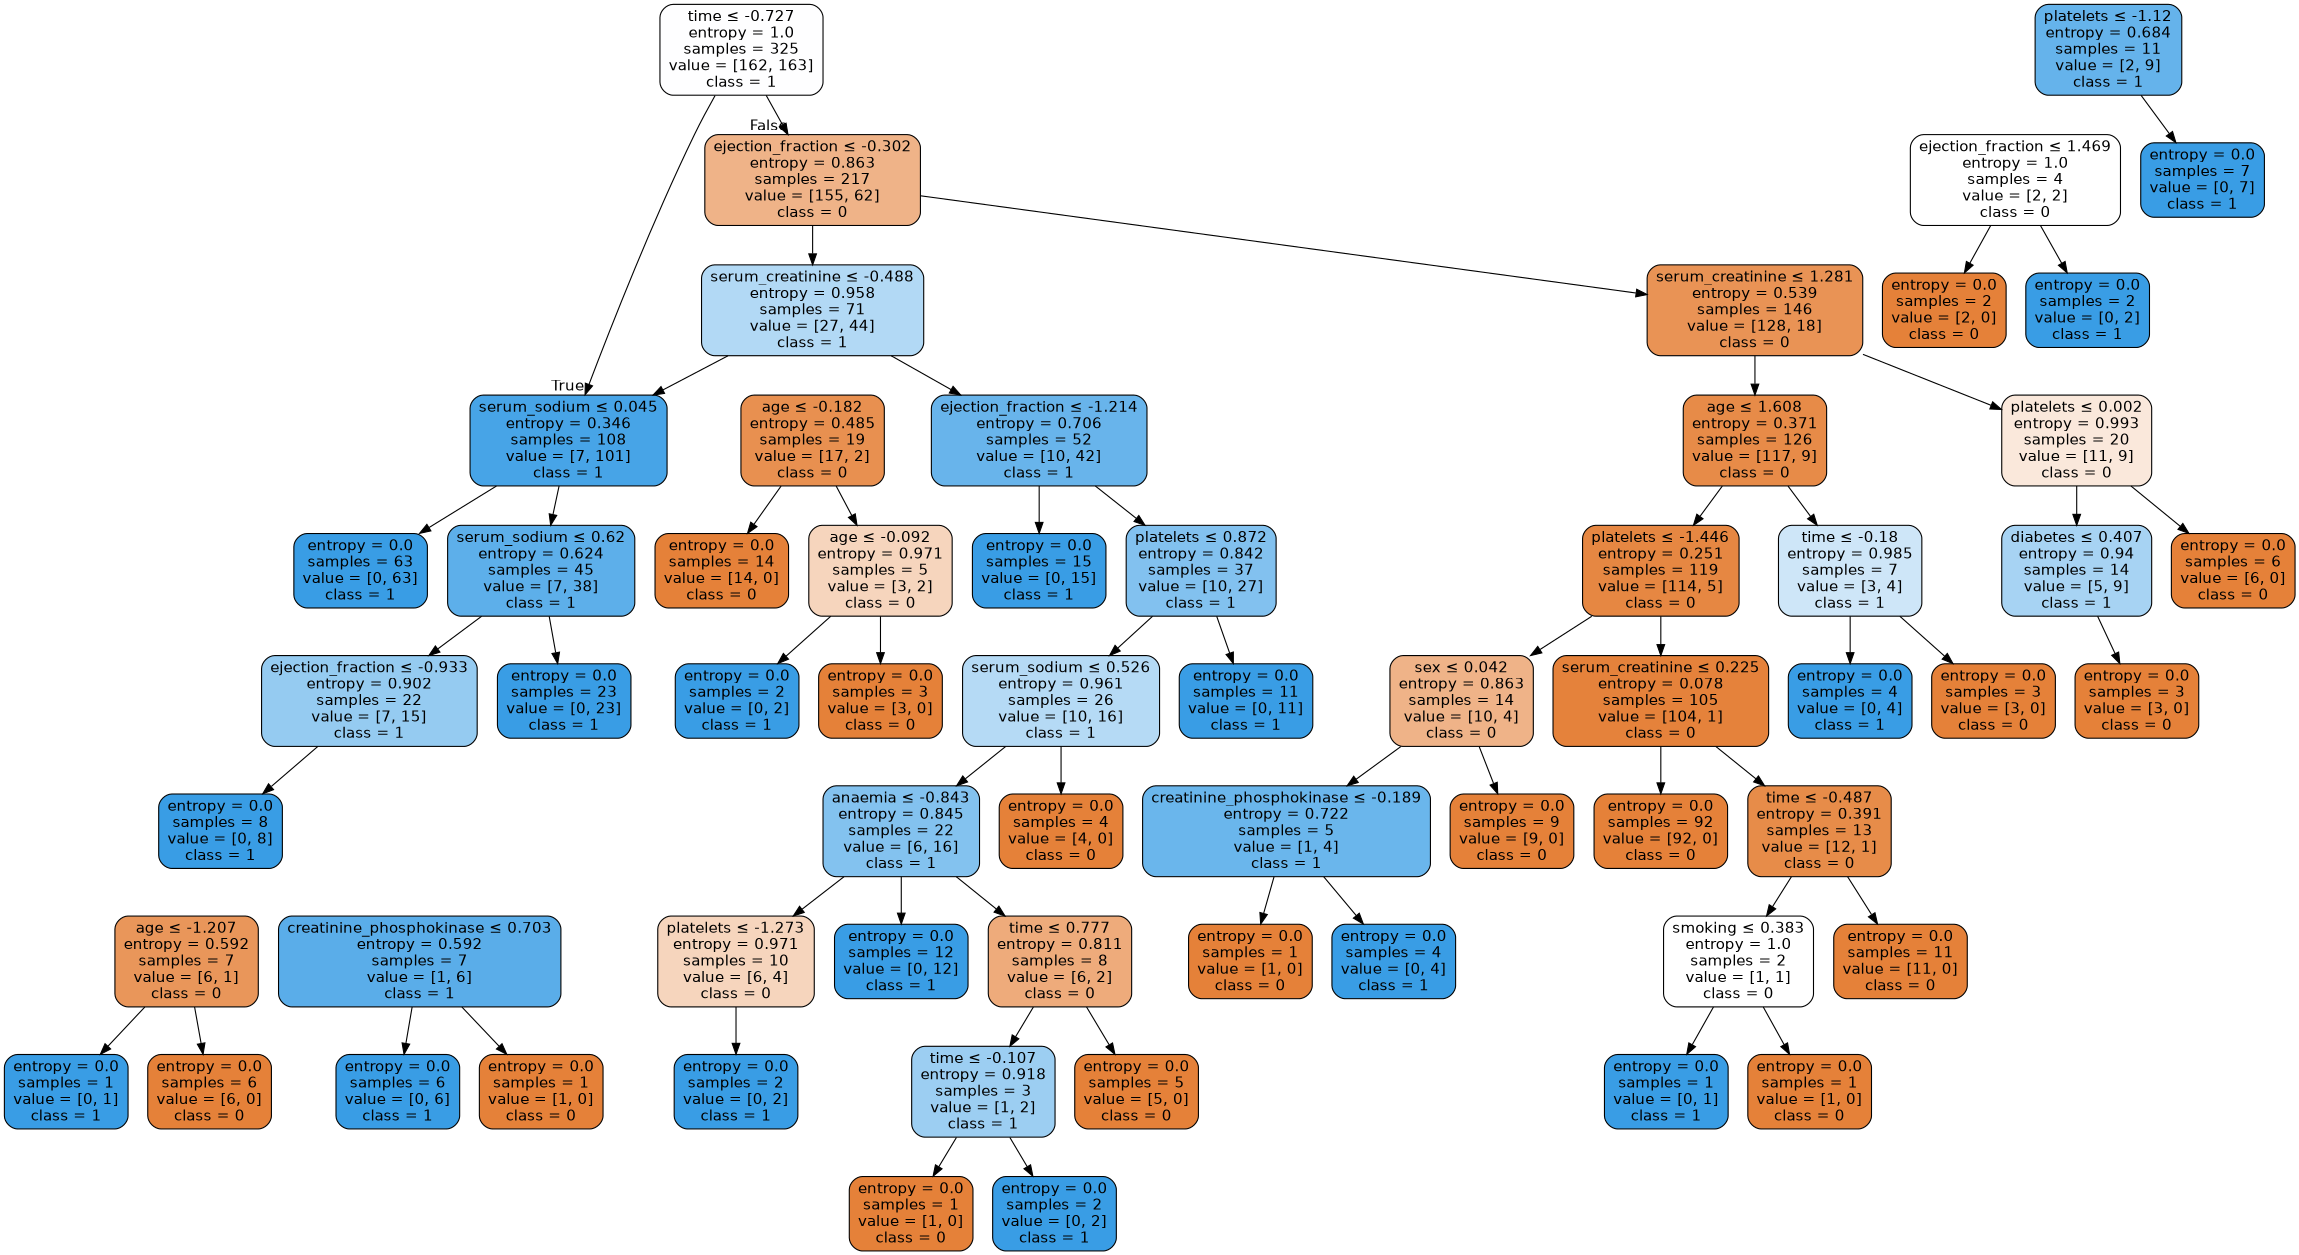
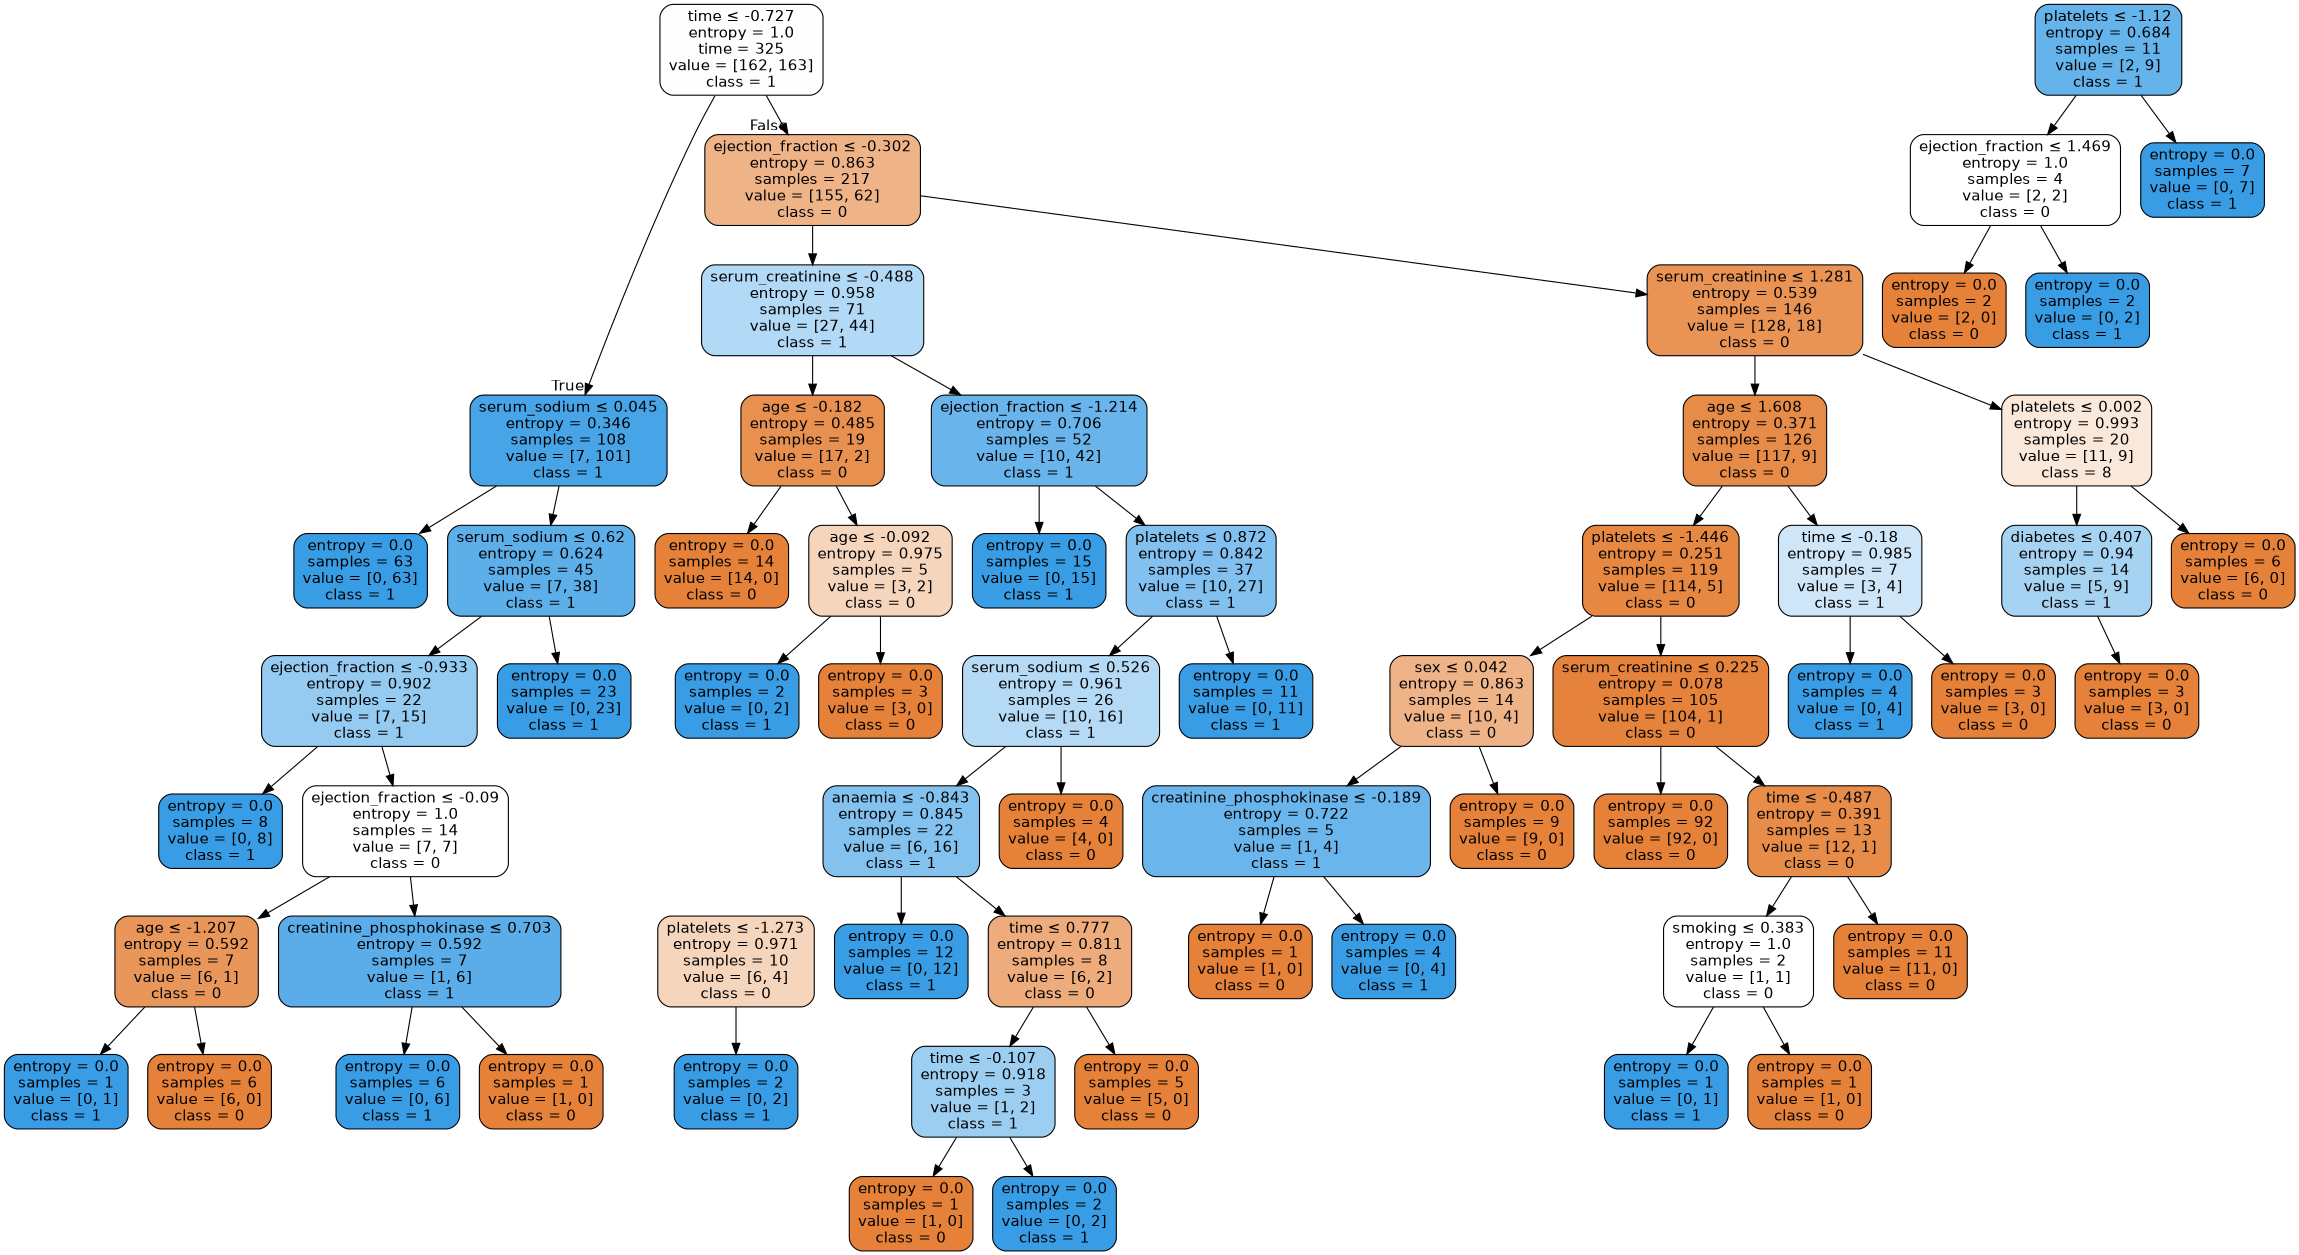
node "time ≤ -0.727": text "samples = 325" -> "time = 325"
edge "platelets ≤ -1.12" -> "ejection_fraction ≤ 1.469": added
edge "serum_creatinine ≤ -0.488" -> "serum_sodium ≤ 0.045": now "serum_creatinine ≤ -0.488" -> "age ≤ -0.182"
node "platelets ≤ 0.002": text "class = 0" -> "class = 8"
node "age ≤ -0.092": text "entropy = 0.971" -> "entropy = 0.975"
node "ejection_fraction ≤ -0.09": added
edge "anaemia ≤ -0.843" -> "platelets ≤ -1.273": removed
